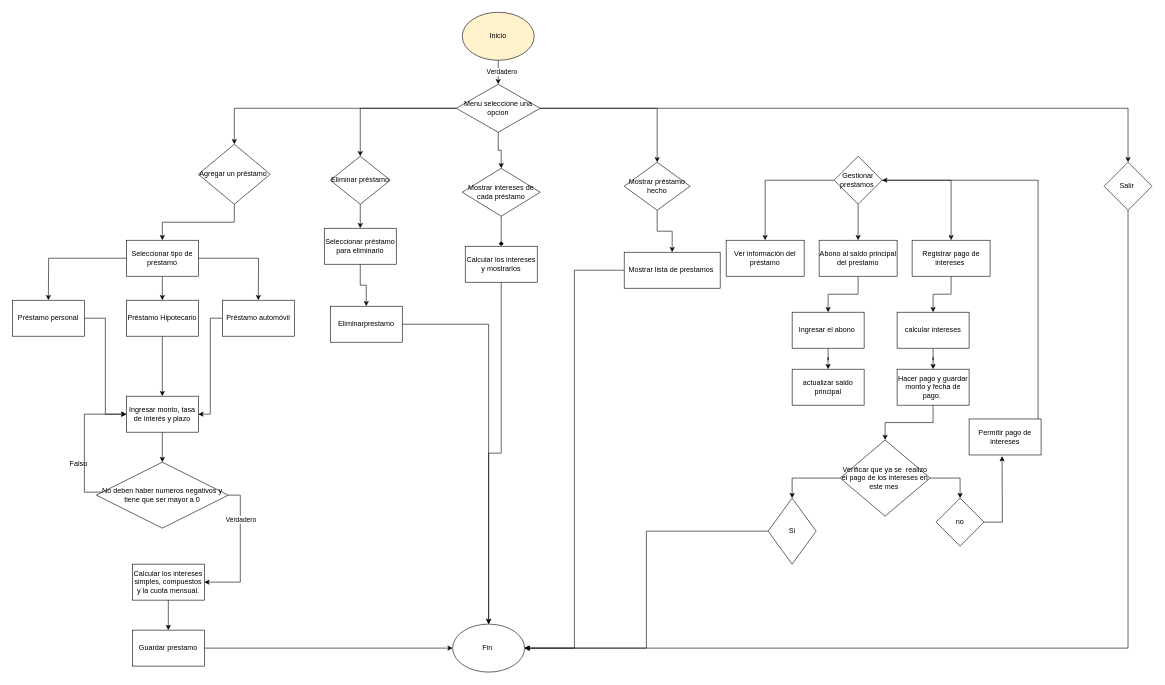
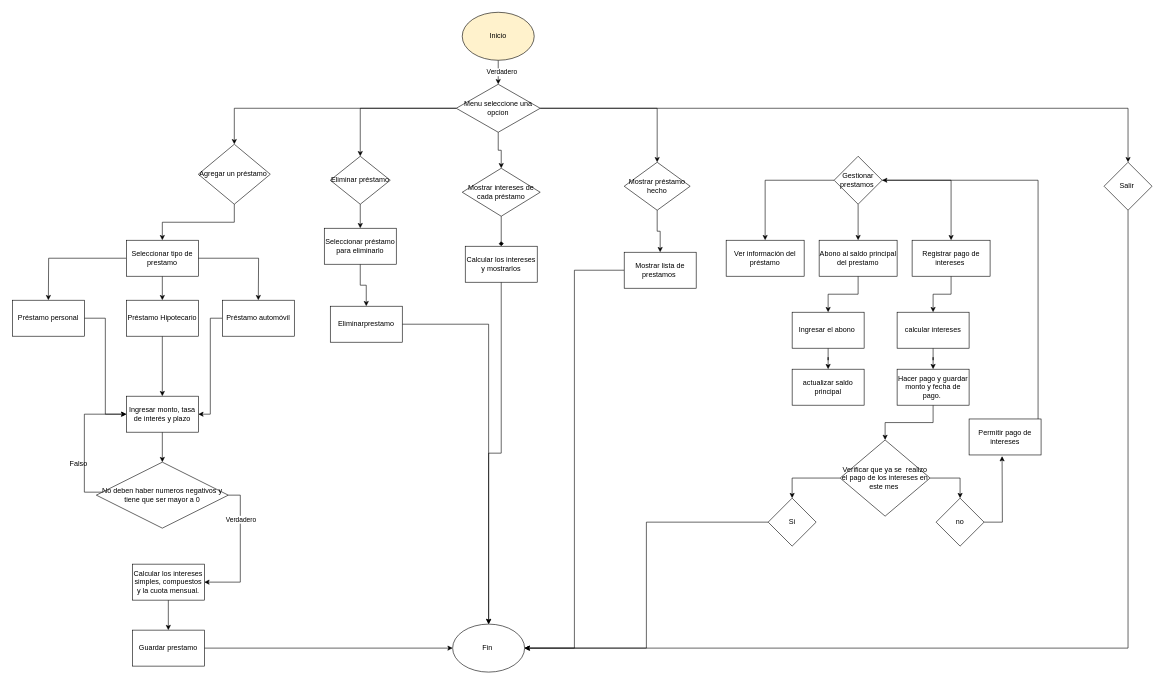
node "Mostrar lista de prestamos": size 96x36 -> 72x36
node "Si": size 48x66 -> 48x48
